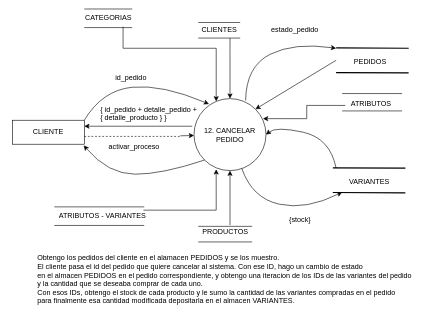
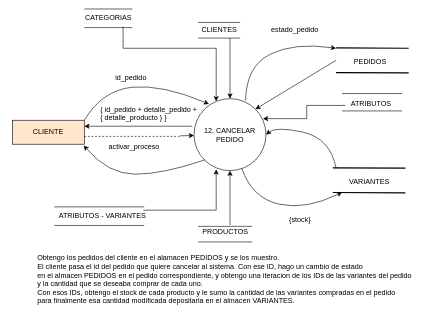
node "CLIENTE": fillcolor #ffffff -> #ffe6cc
